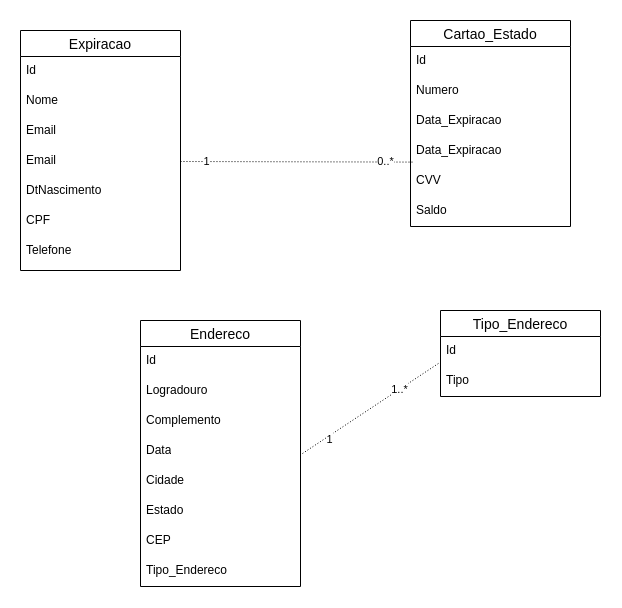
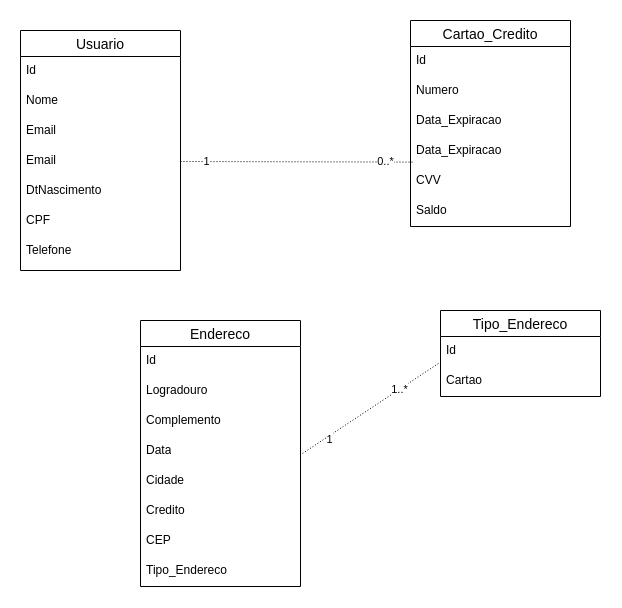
node "Cartao_Estado": label "Cartao_Estado" -> "Cartao_Credito"
node "Expiracao": label "Expiracao" -> "Usuario"
node "Tipo": label "Tipo" -> "Cartao"
node "Estado": label "Estado" -> "Credito"
